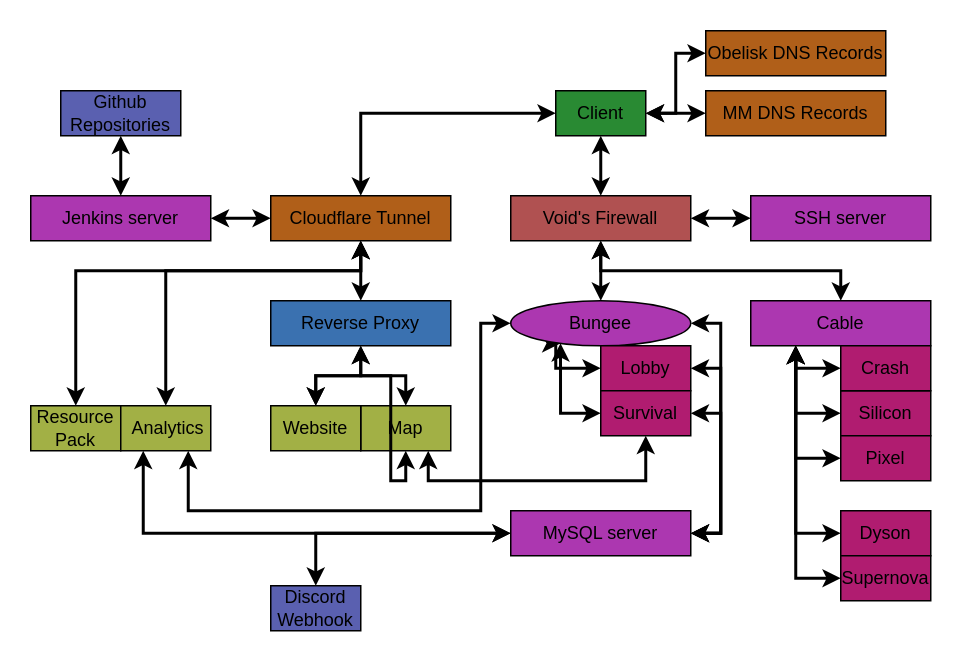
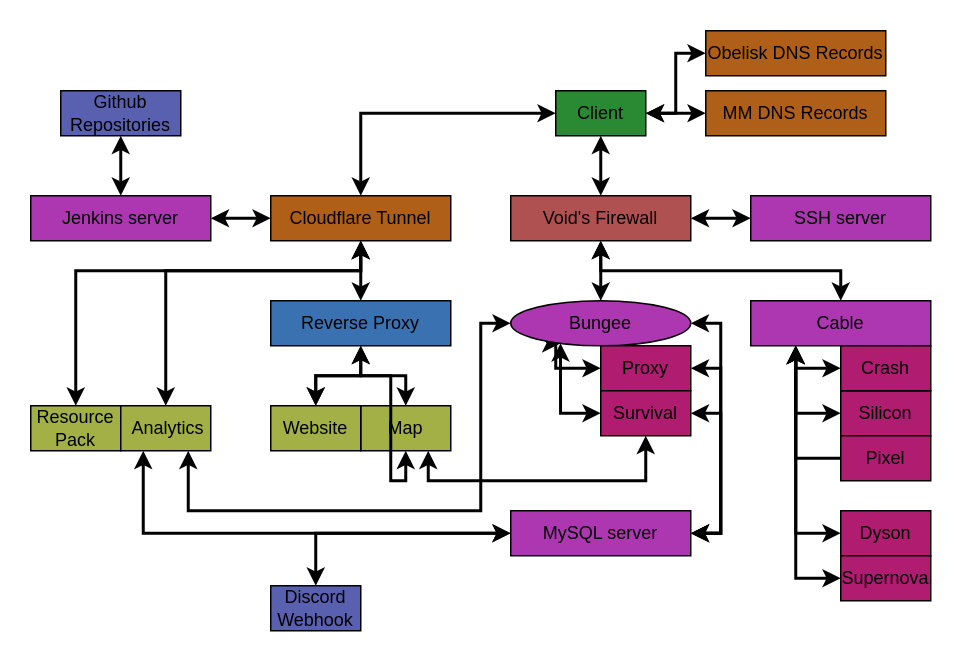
node "Lobby": label "Lobby" -> "Proxy"
edge "Cable" -- "Pixel": arrowhead classic -> none
